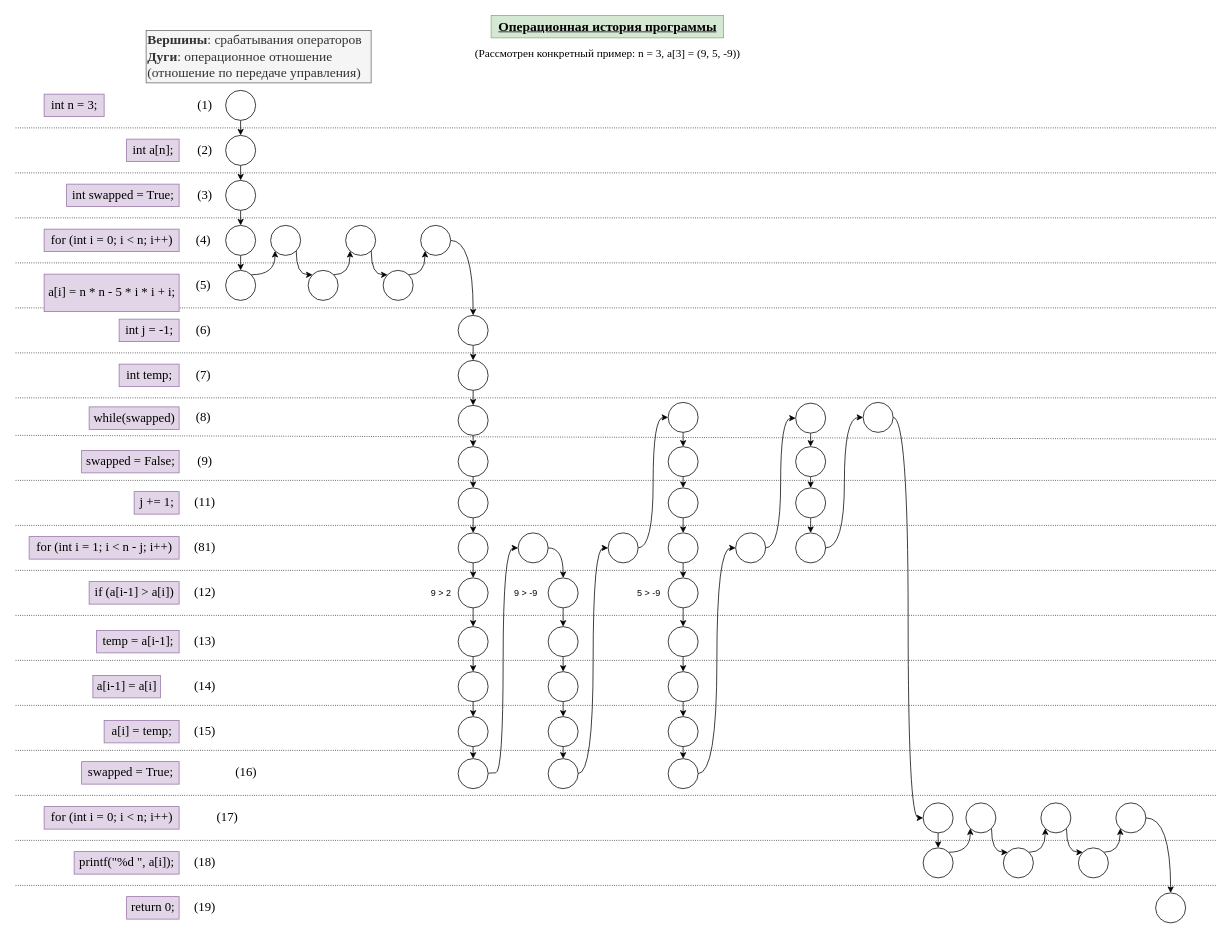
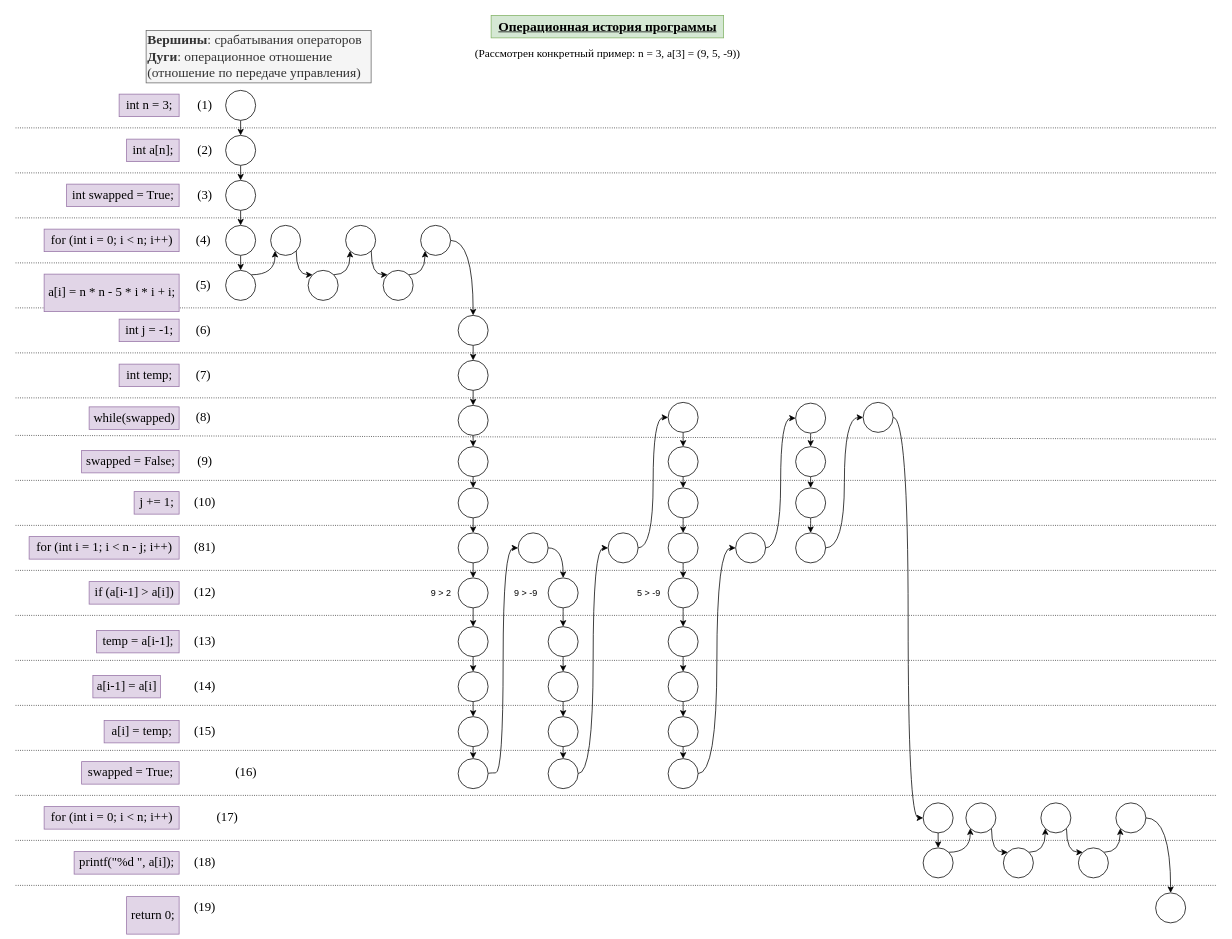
node "int n = 3;": moved (74, 105) -> (149, 105)
node "(11)": label "(11)" -> "(10)"
node "return 0;": size 53x23 -> 53x38
